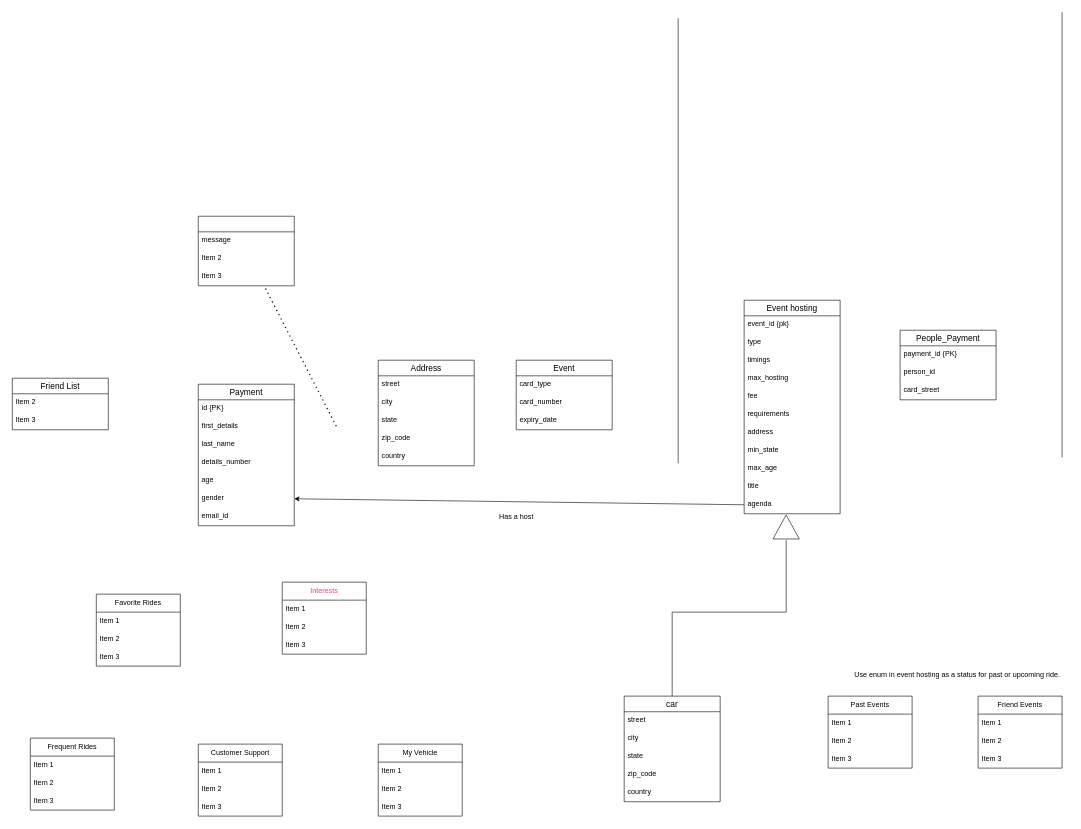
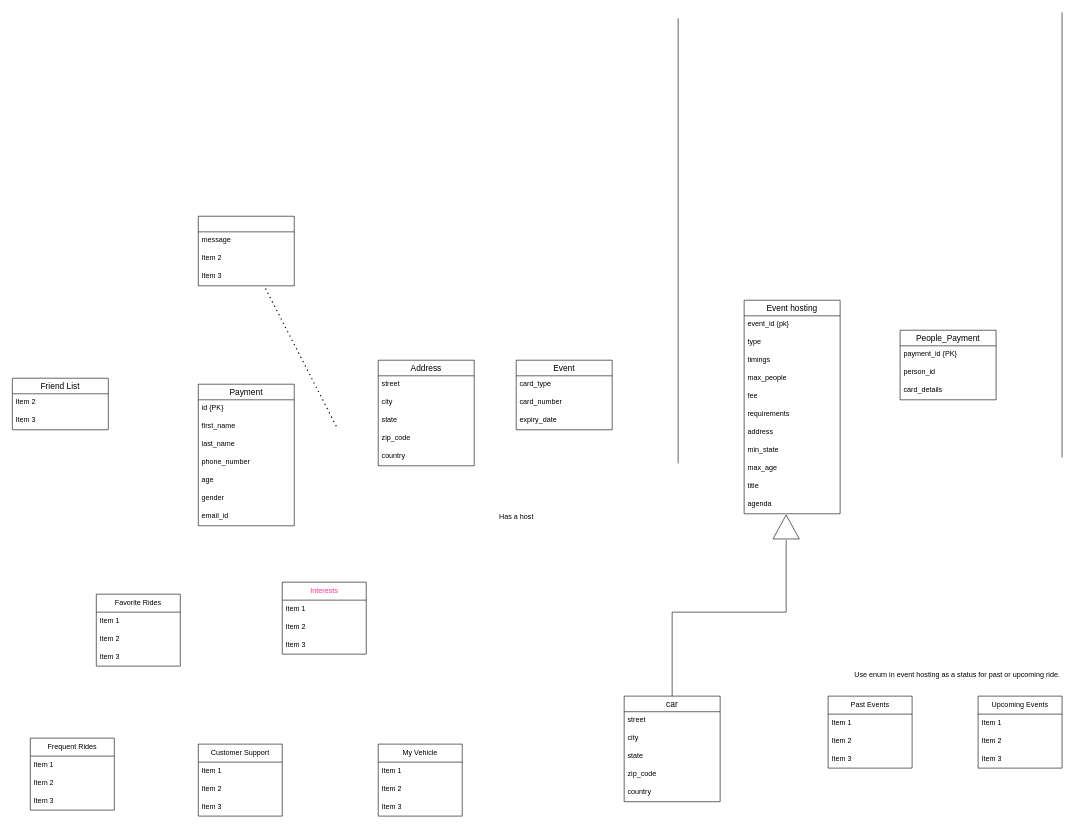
node "max_hosting": label "max_hosting" -> "max_people"
node "card_street": label "card_street" -> "card_details"
node "first_details": label "first_details" -> "first_name"
node "details_number": label "details_number" -> "phone_number"
edge "agenda" -> "gender": removed
node "Friend Events": label "Friend Events" -> "Upcoming Events"
